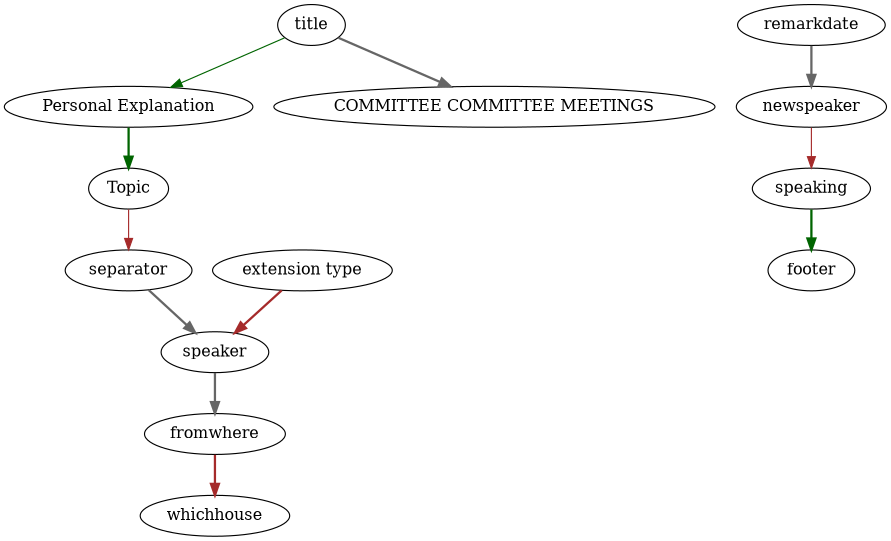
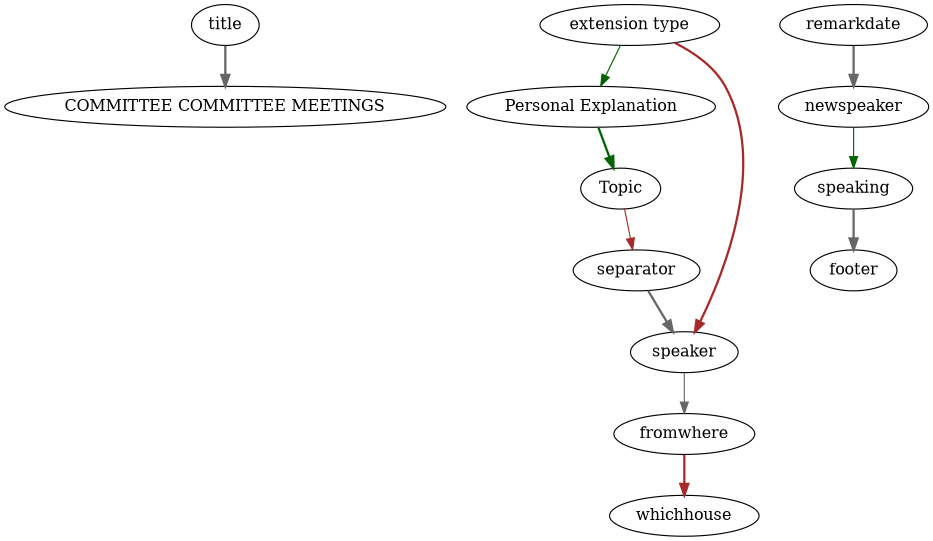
edge "title" -> "Personal Explanation": now "extension type" -> "Personal Explanation"
edge "newspeaker" -> "speaking": color brown -> darkgreen
edge "speaking" -> "footer": color darkgreen -> gray40
edge "speaker" -> "fromwhere": style bold -> solid
